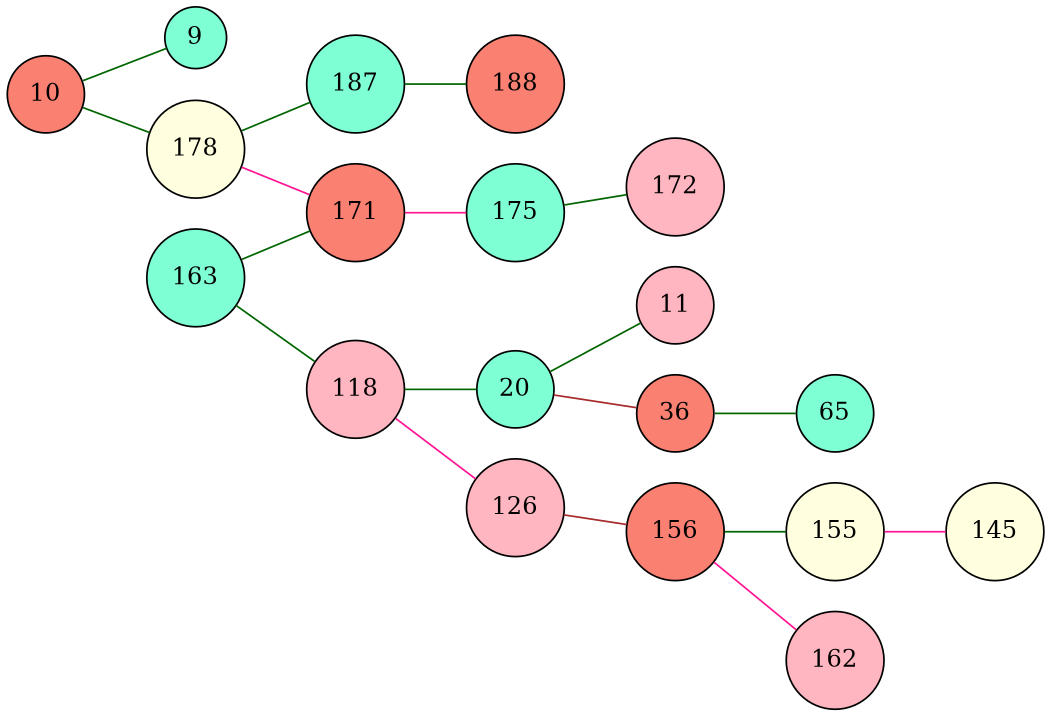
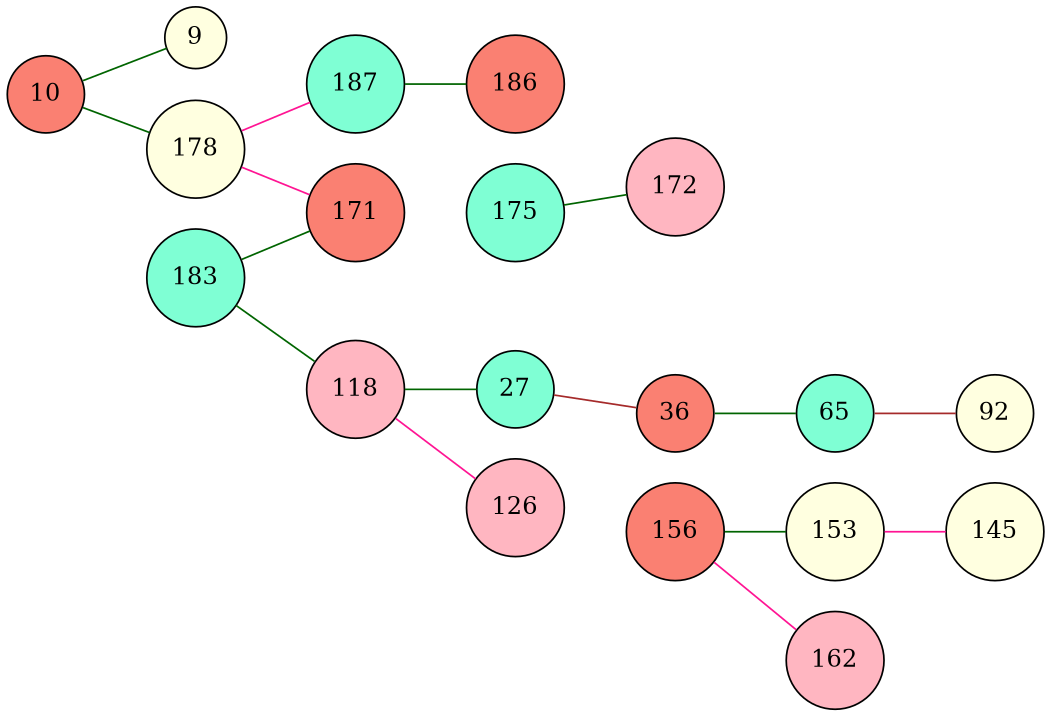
node "9": fillcolor aquamarine -> lightyellow
node "188": label "188" -> "186"
edge "187" -- "178": color darkgreen -> deeppink
edge "171" -- "175": removed
node "163": label "163" -> "183"
node "11": removed
node "20": label "20" -> "27"
node "92": added
edge "126" -- "156": removed
node "155": label "155" -> "153"
